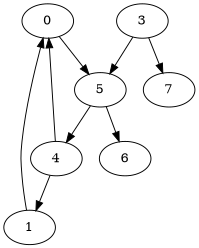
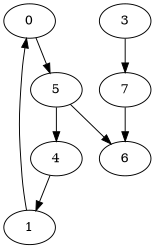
edge "3" -> "5": removed
edge "4" -> "0": removed
edge "7" -> "6": added
